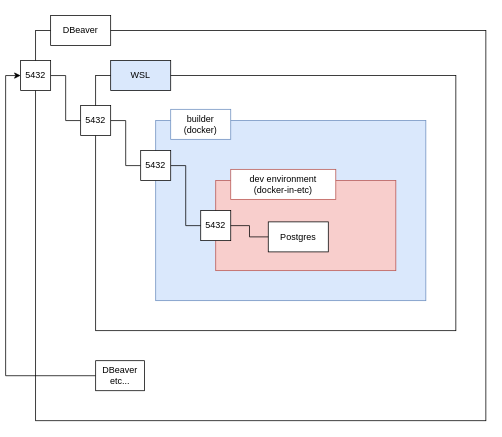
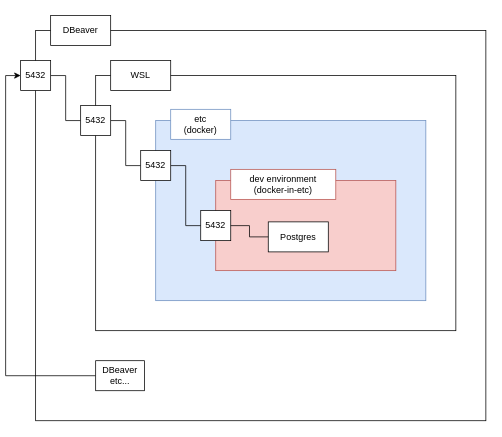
node "WSL": fillcolor #dae8fc -> #ffffff
node "builder (docker)": label "builder (docker)" -> "etc (docker)"
